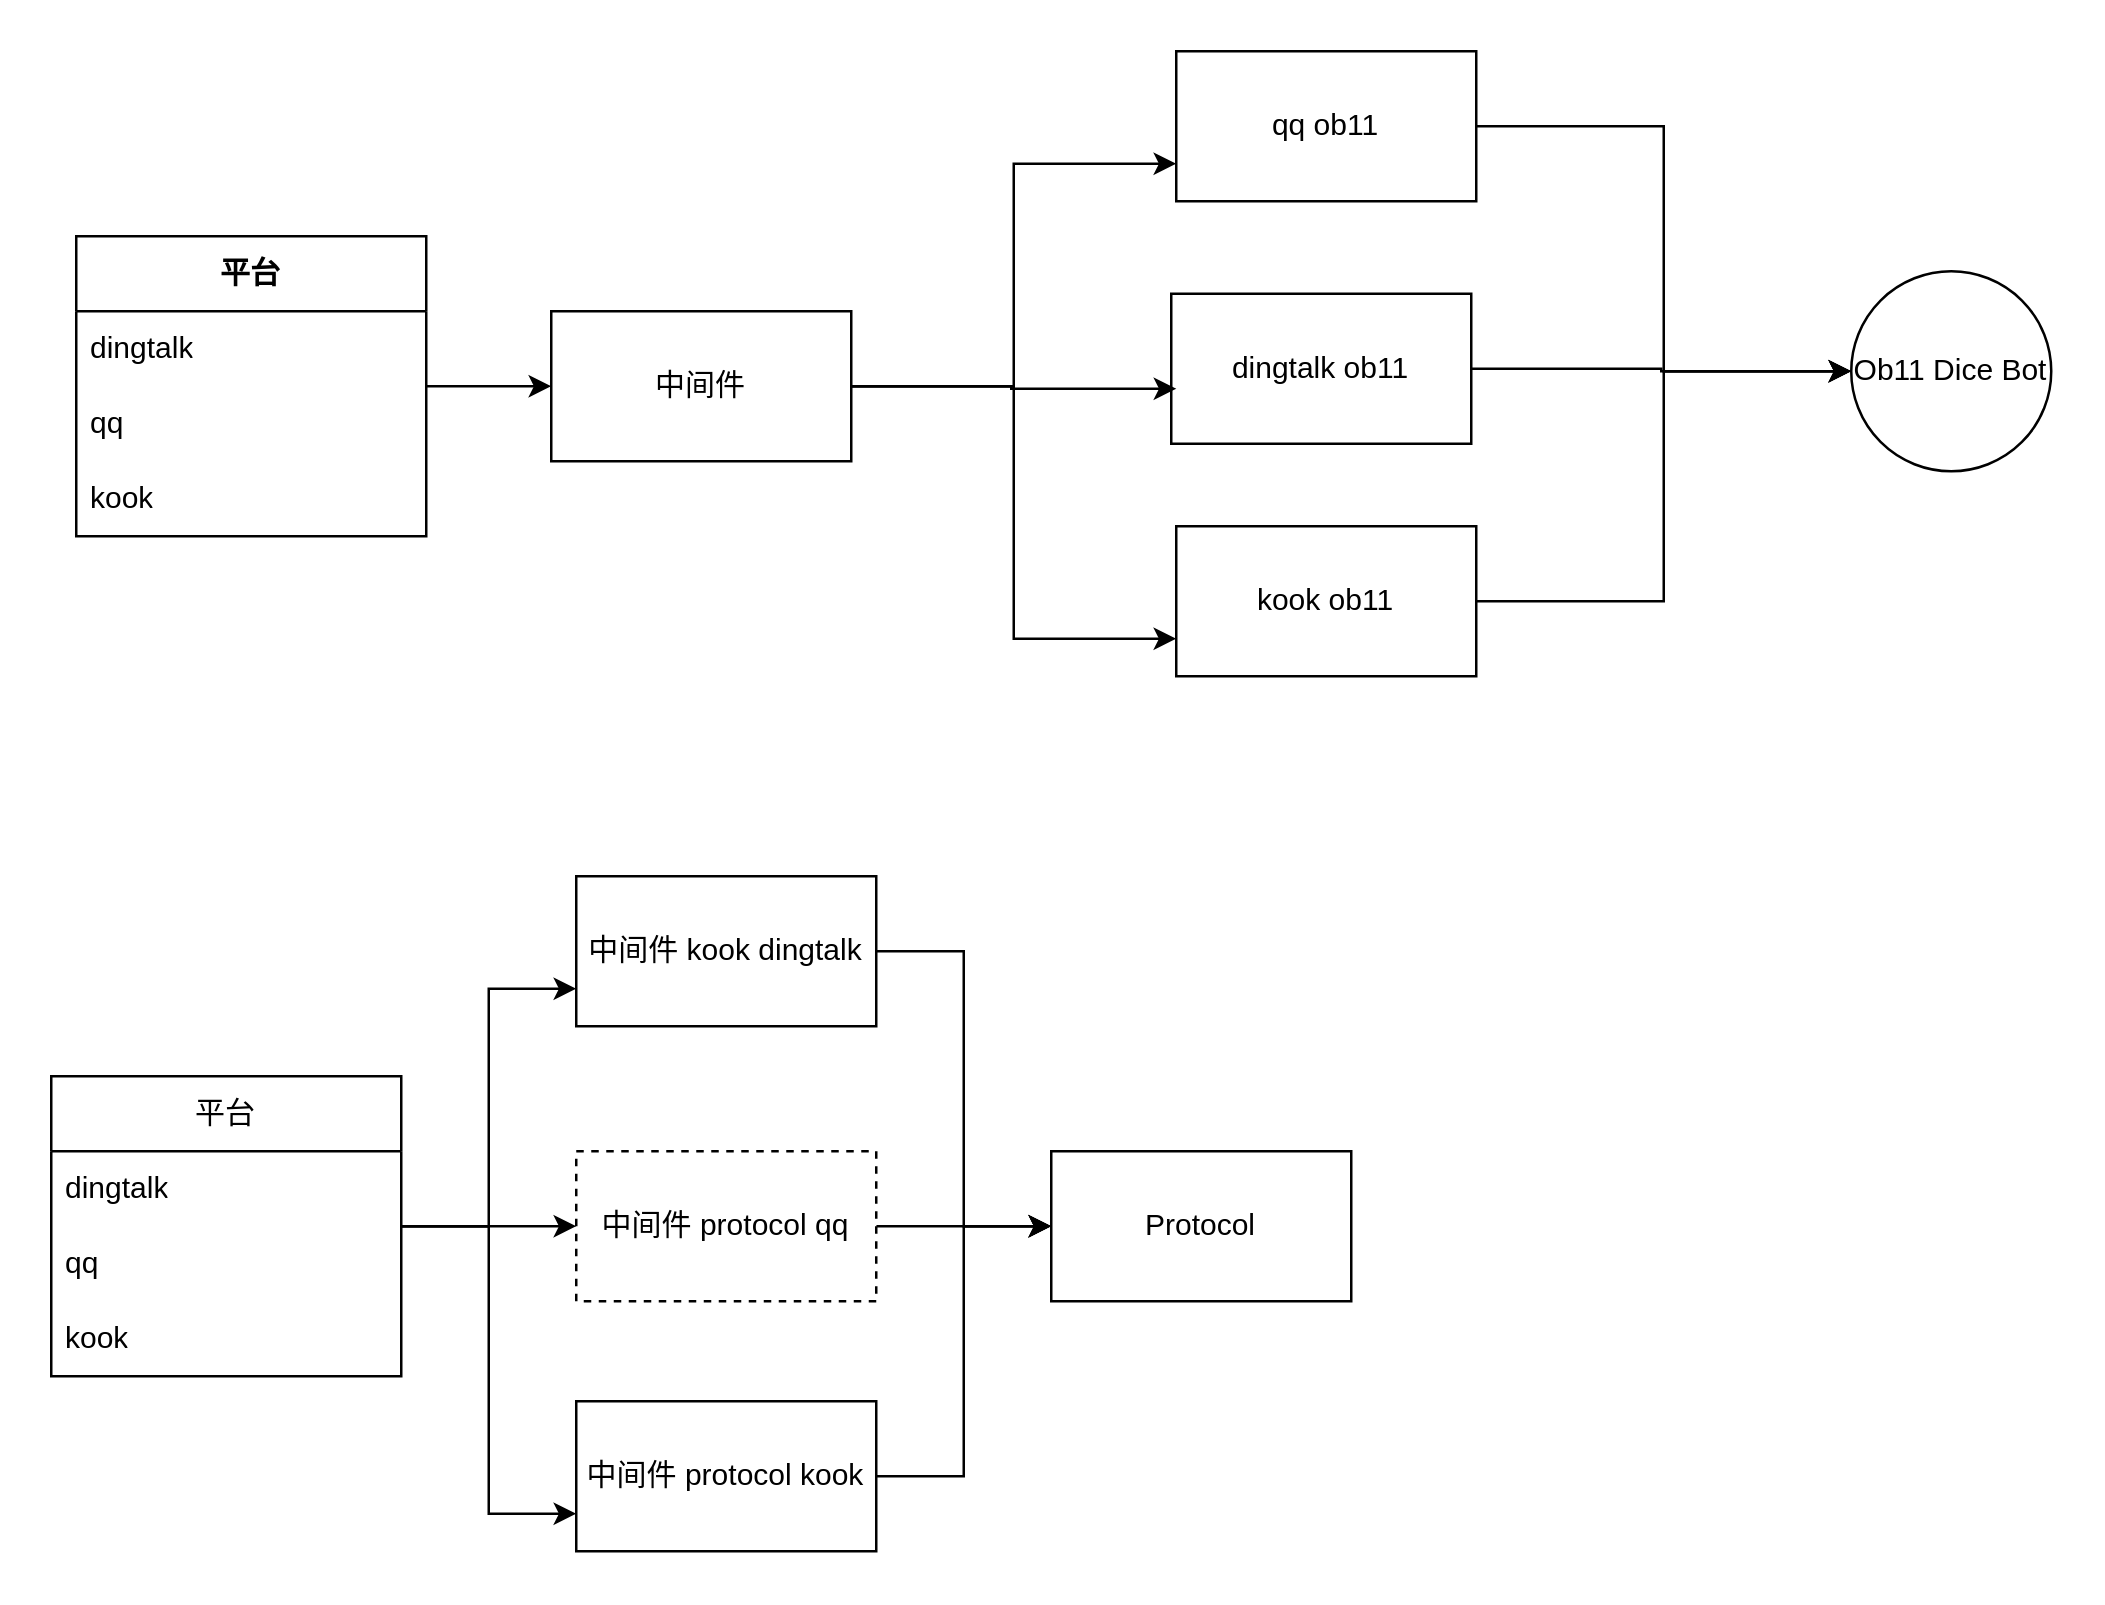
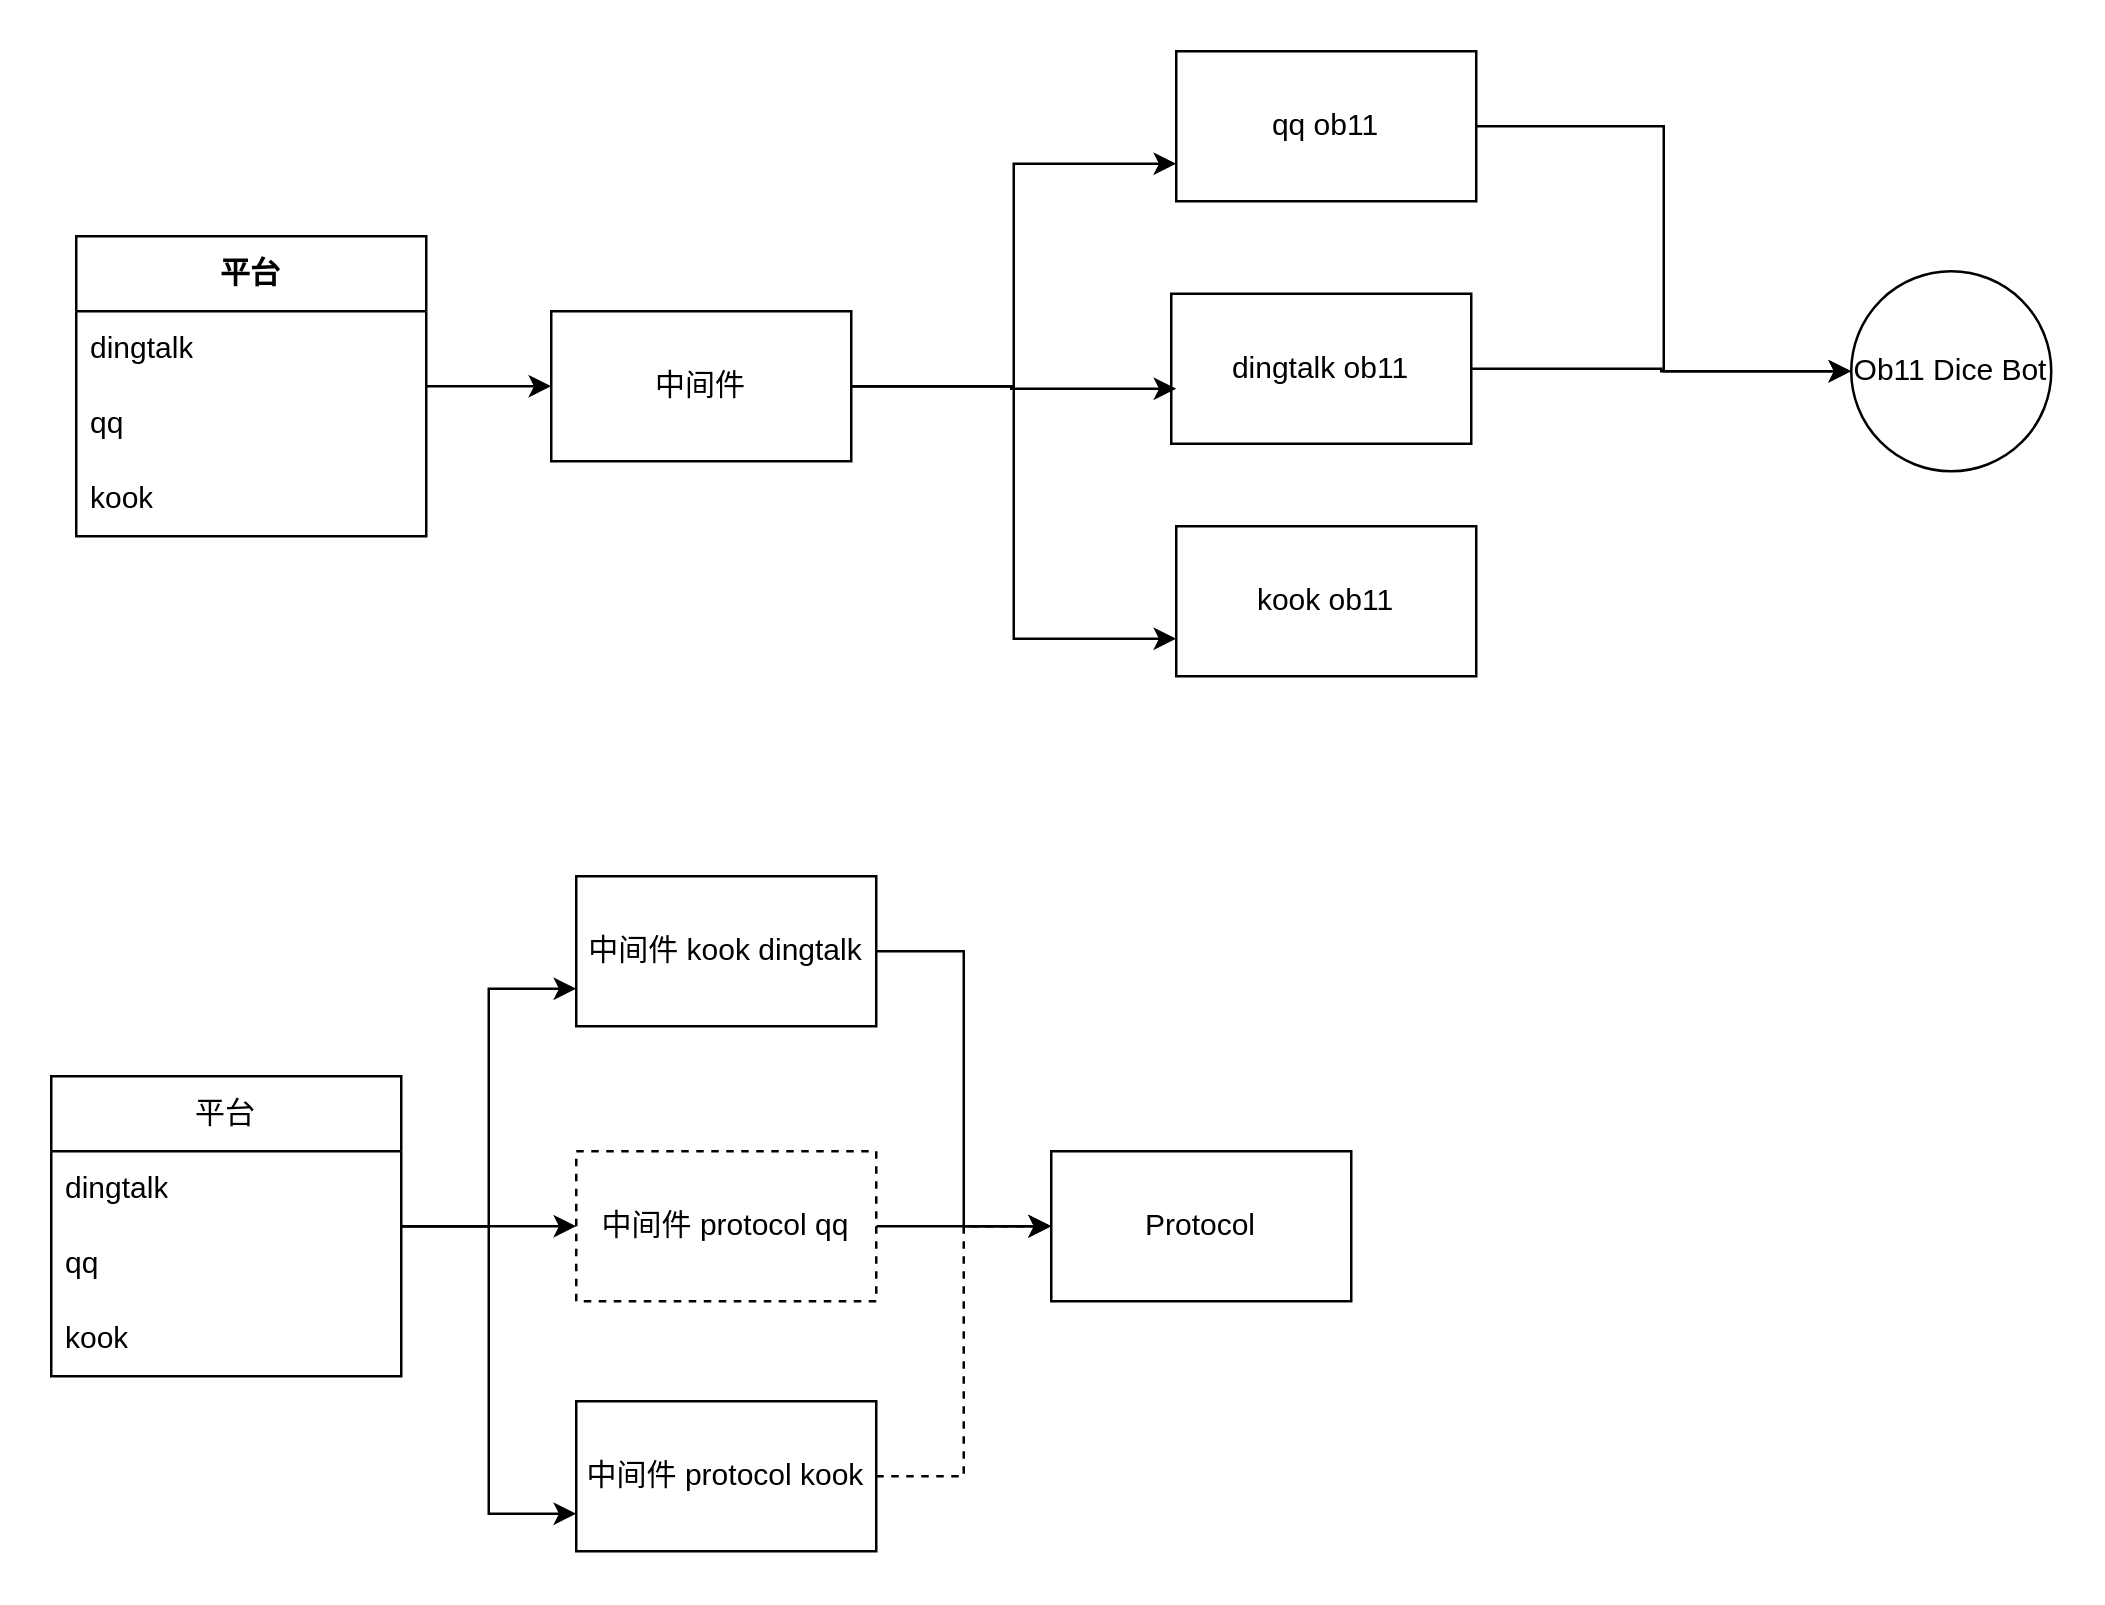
edge "kook ob11" -> "Ob11 Dice Bot": removed
edge "中间件 protocol kook" -> "Protocol": style solid -> dashed
